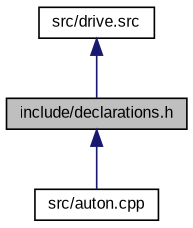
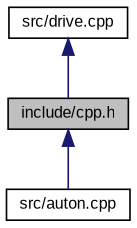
node "src/drive.src": label "src/drive.src" -> "src/drive.cpp"
node "include/declarations.h": label "include/declarations.h" -> "include/cpp.h"
